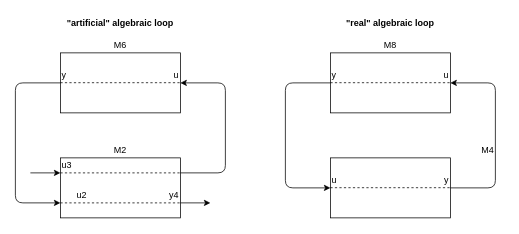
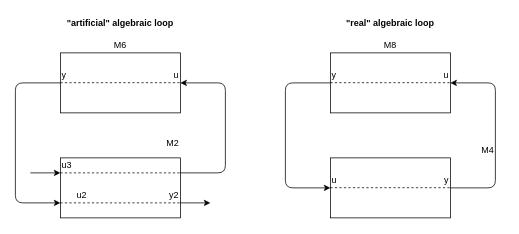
node "M2": moved (120, 150) -> (173, 143)
node "y4": label "y4" -> "y2"
